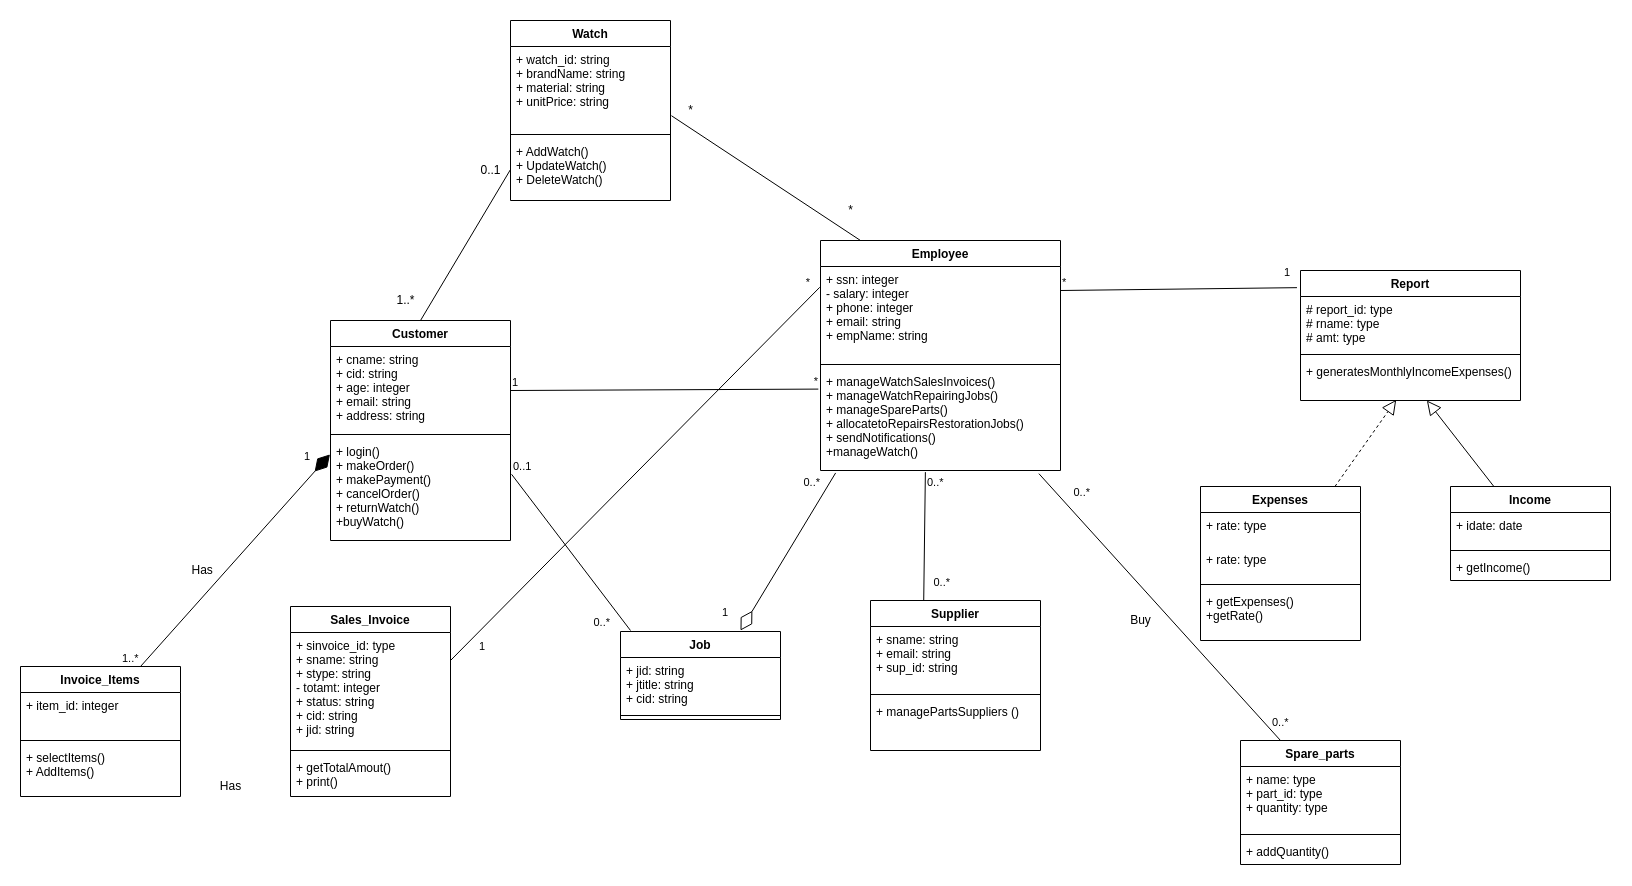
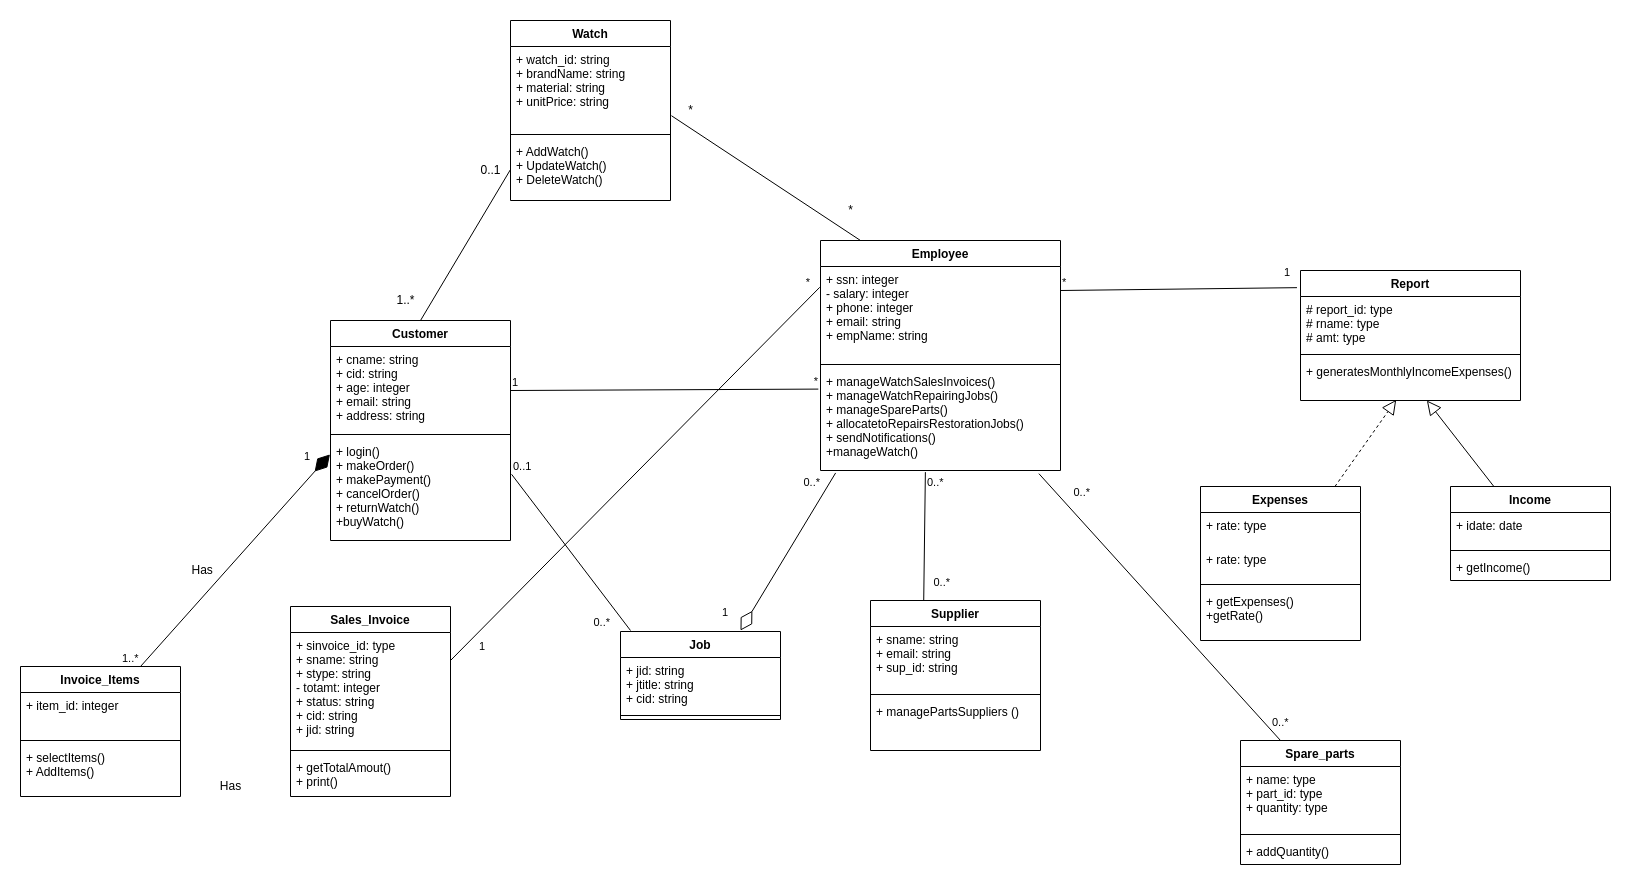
node "Buy": removed
